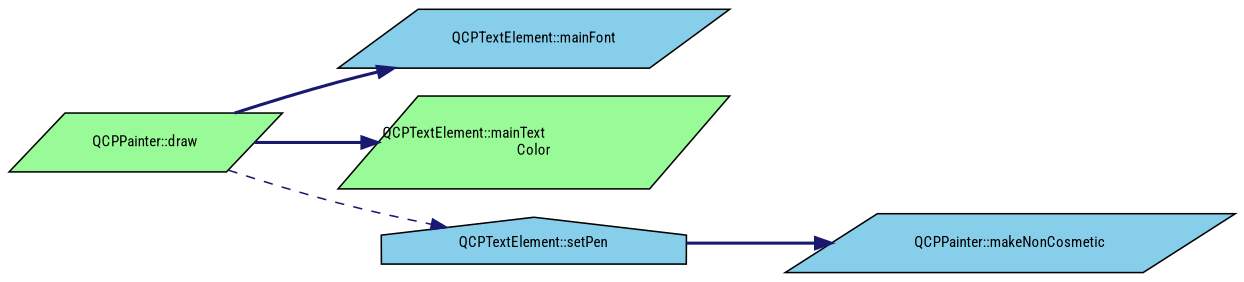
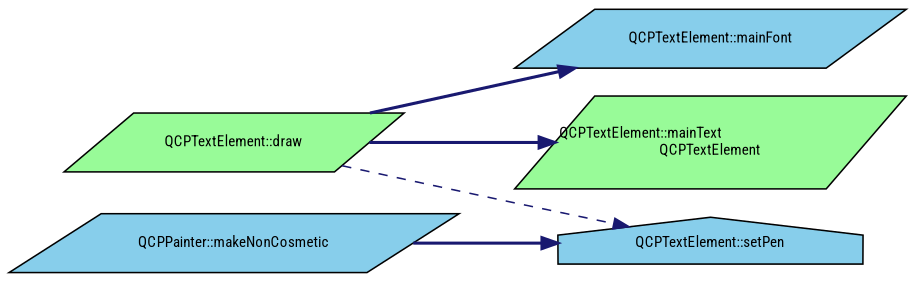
node "QCPPainter::draw": label "QCPPainter::draw" -> "QCPTextElement::draw"
node "QCPTextElement::mainText Color": label "QCPTextElement::mainText Color" -> "QCPTextElement::mainText QCPTextElement"
edge "QCPTextElement::setPen" -> "QCPPainter::makeNonCosmetic": reversed
